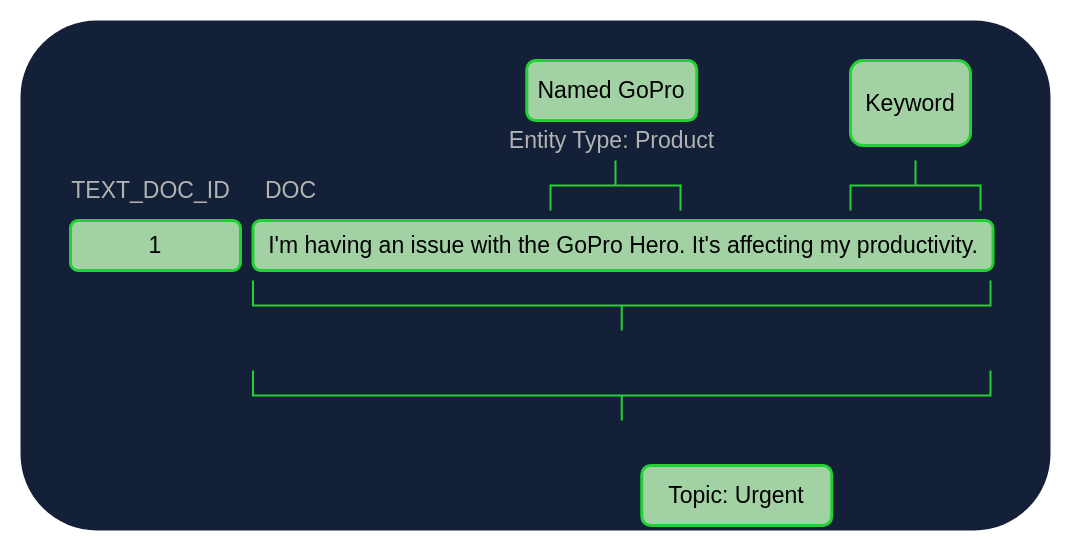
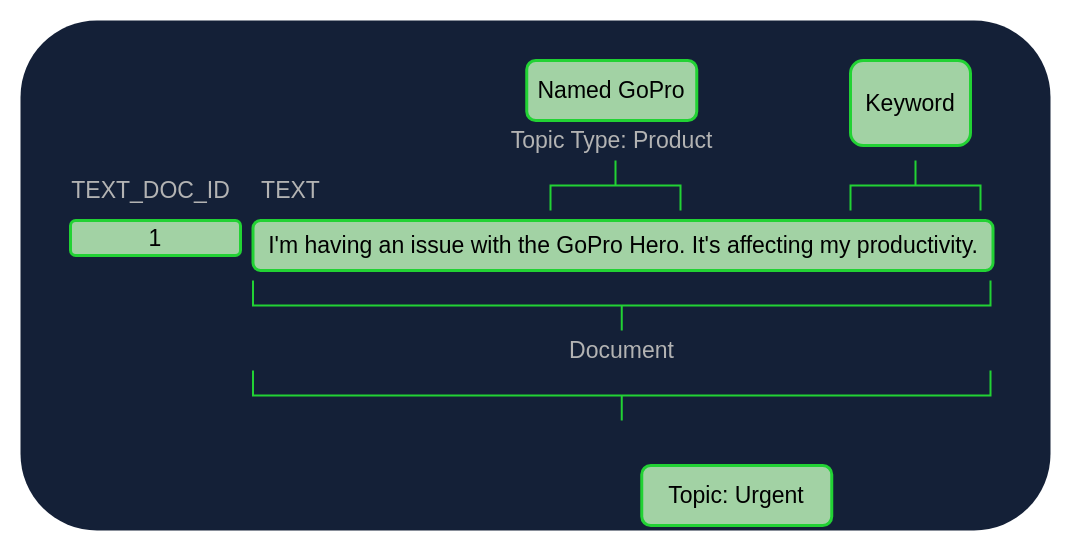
node "Entity Type: Product": label "Entity Type: Product" -> "Topic Type: Product"
node "DOC": label "DOC" -> "TEXT"
node "1": size 170x50 -> 170x35
node "Document": added
